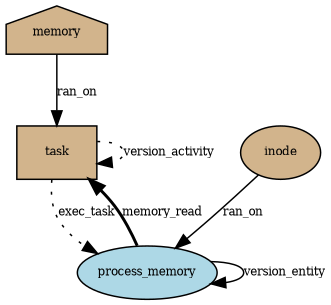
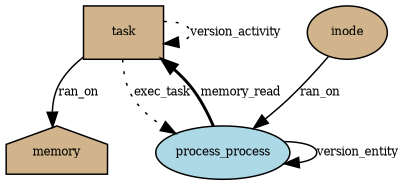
edge "memory" -> "task": reversed
node "process_memory": label "process_memory" -> "process_process"
